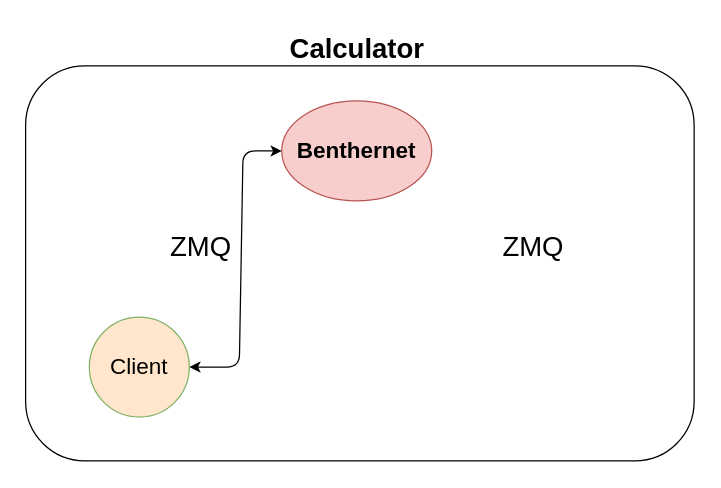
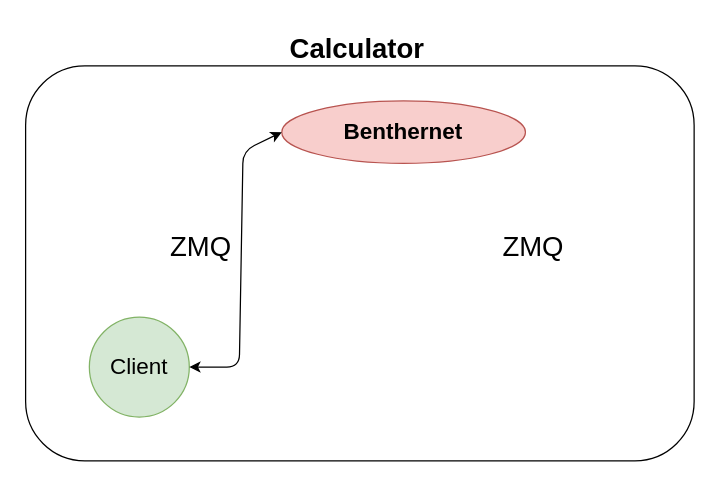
node "Benthernet": size 150x100 -> 244x63
node "Client": fillcolor #ffe6cc -> #d5e8d4
